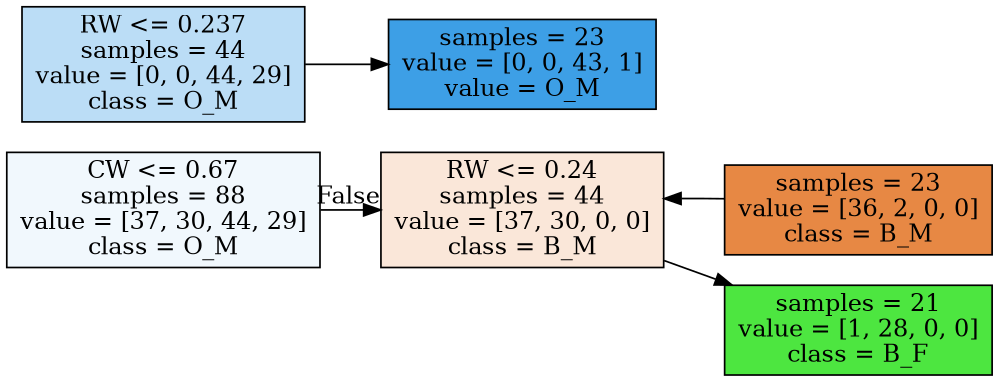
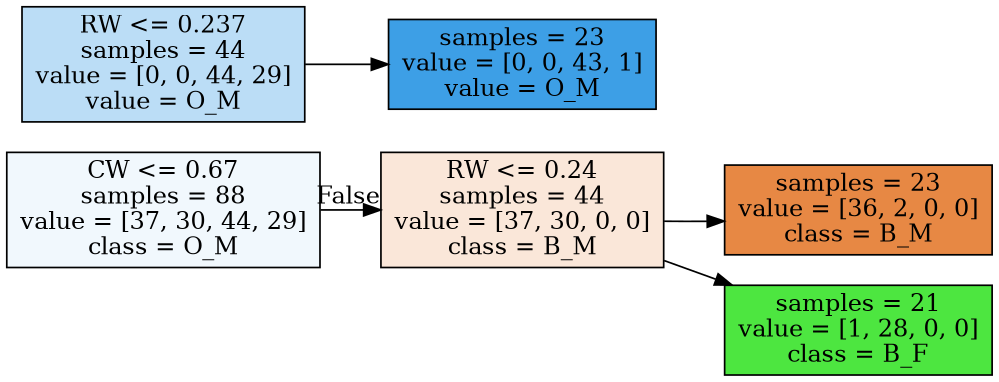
node "RW <= 0.237 samples = 44 value = [0, 0, 44, 29] class = O_M": label "RW <= 0.237 samples = 44 value = [0, 0, 44, 29] class = O_M" -> "RW <= 0.237 samples = 44 value = [0, 0, 44, 29] value = O_M"
edge "samples = 23 value = [36, 2, 0, 0] class = B_M" -> "RW <= 0.24 samples = 44 value = [37, 30, 0, 0] class = B_M": reversed
